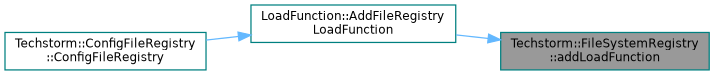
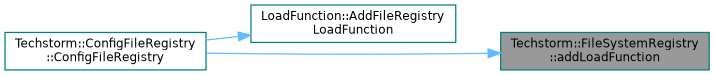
edge "LoadFunction::AddFileRegistry LoadFunction" -> "Techstorm::FileSystemRegistry ::addLoadFunction": now "Techstorm::ConfigFileRegistry ::ConfigFileRegistry" -> "Techstorm::FileSystemRegistry ::addLoadFunction"
